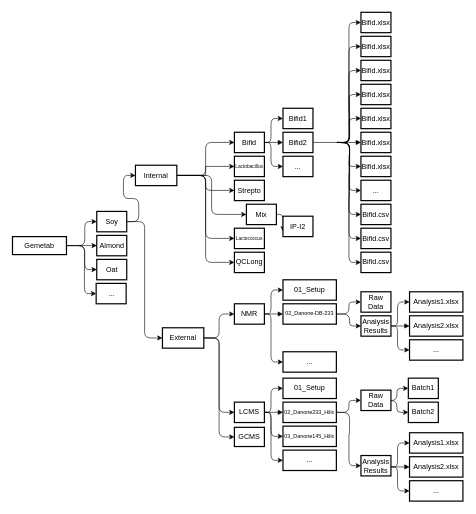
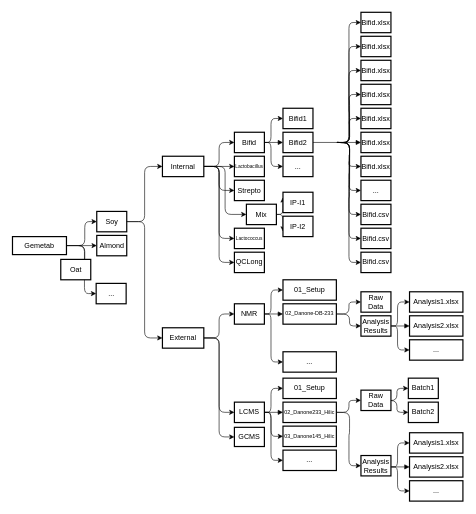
node "Internal": moved (156, 176) -> (183, 167)
node "IP-I1": added
edge "Mix" -> "IP-I1": added
node "Oat": moved (112, 270) -> (76, 270)
